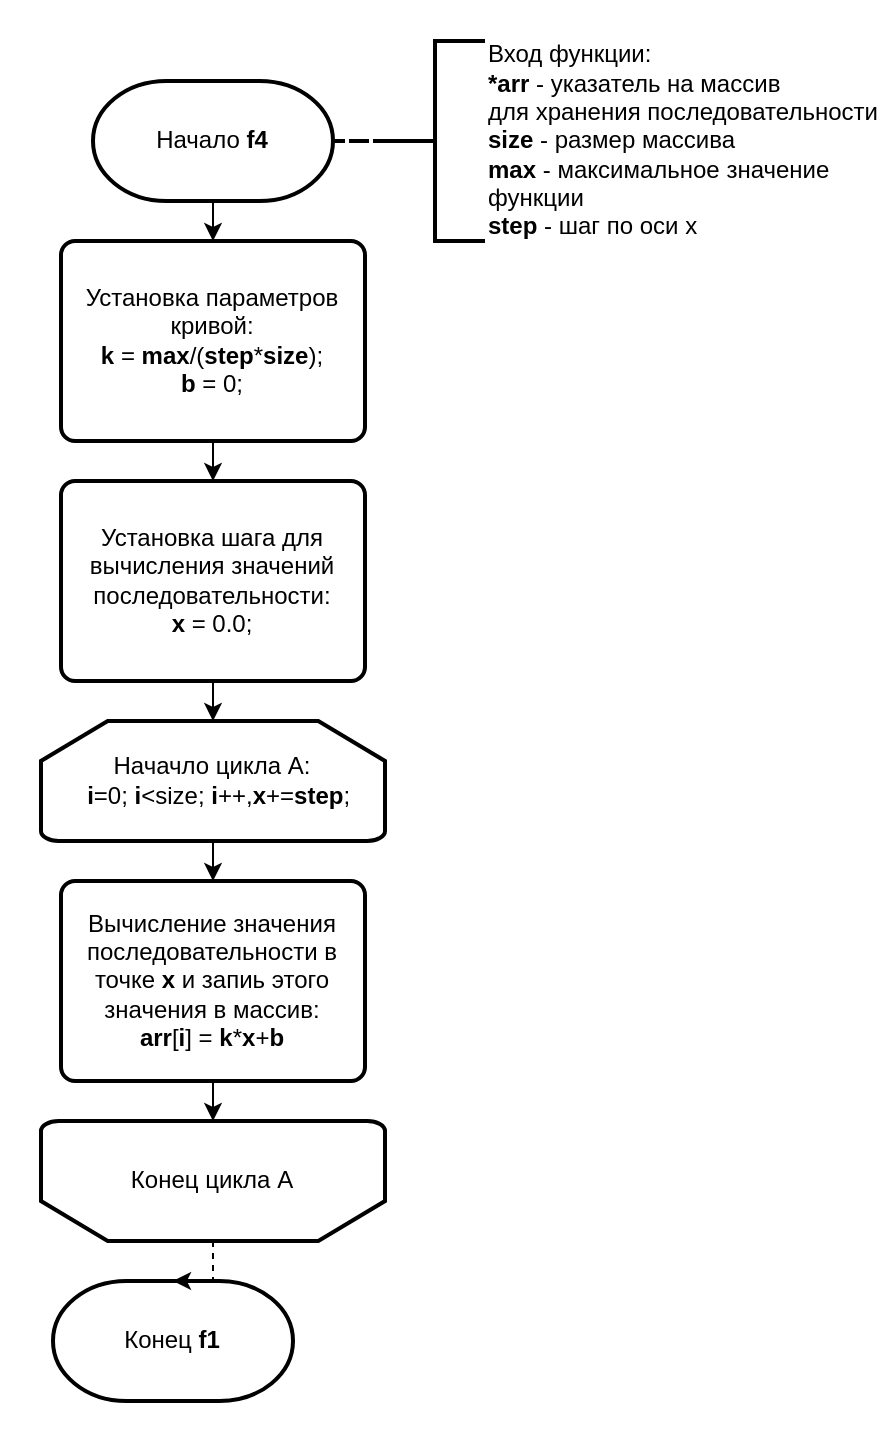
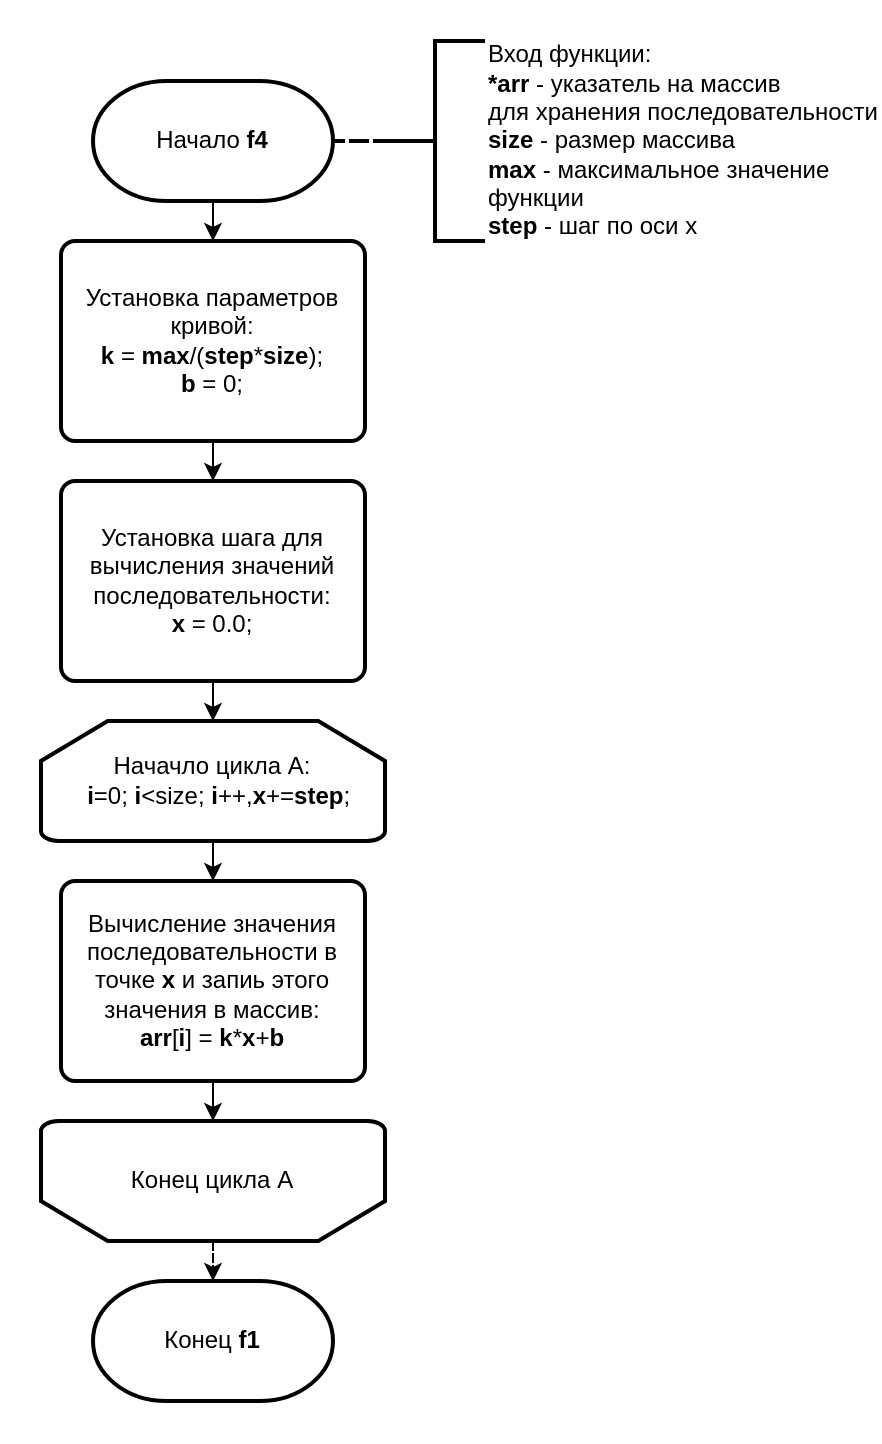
node "Конец f1": moved (173, 1341) -> (213, 1341)
